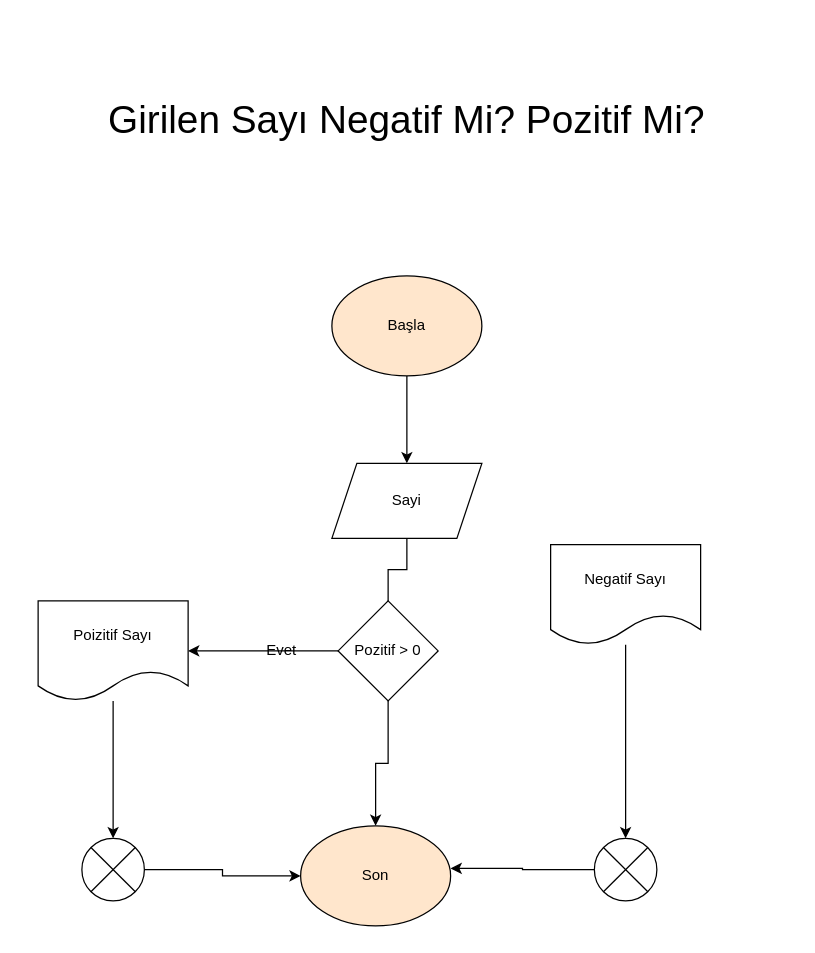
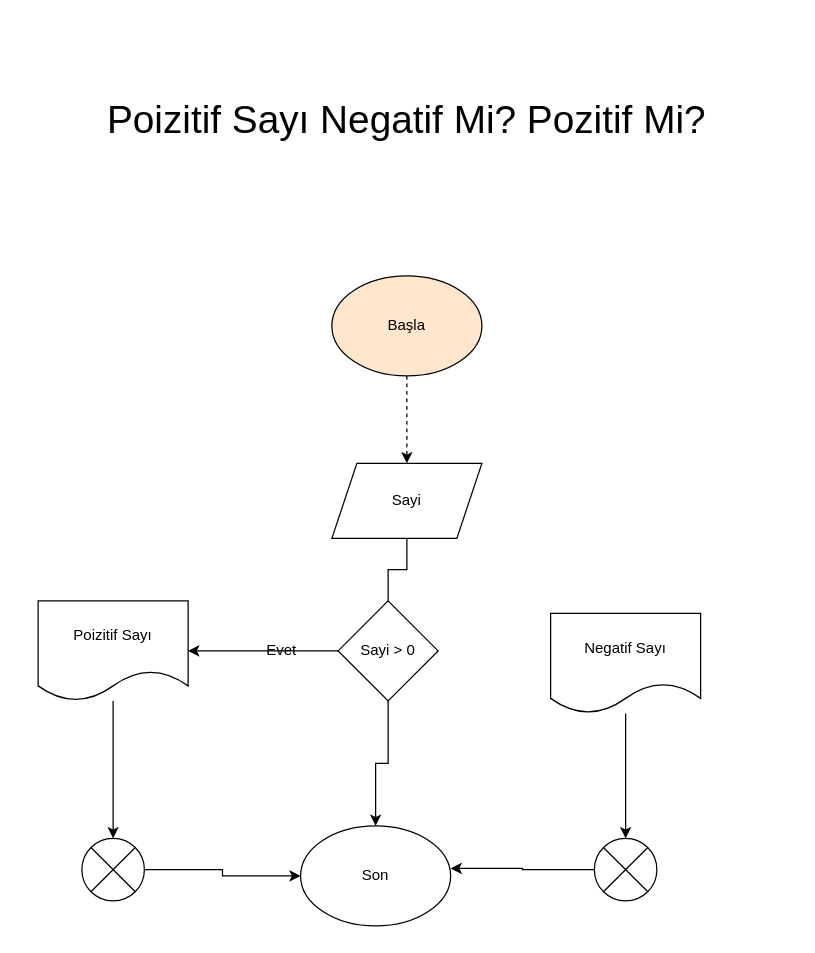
node "Girilen Sayı Negatif Mi? Pozitif Mi?": label "Girilen Sayı Negatif Mi? Pozitif Mi?" -> "Poizitif Sayı Negatif Mi? Pozitif Mi?"
edge "Başla" -> "Sayi": style solid -> dashed
node "Negatif Sayı": moved (626, 594) -> (626, 663)
node "Pozitif > 0": label "Pozitif > 0" -> "Sayi > 0"
node "Son": fillcolor #ffe6cc -> #ffffff
